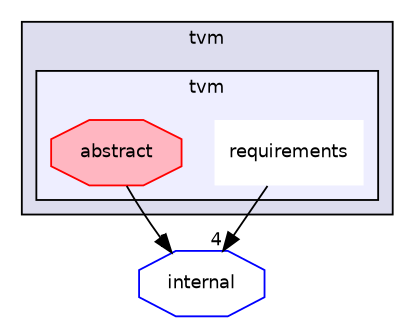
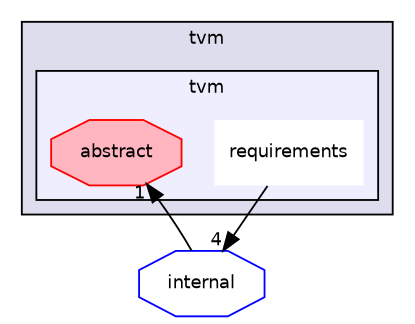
edge "abstract" -> "internal": reversed
